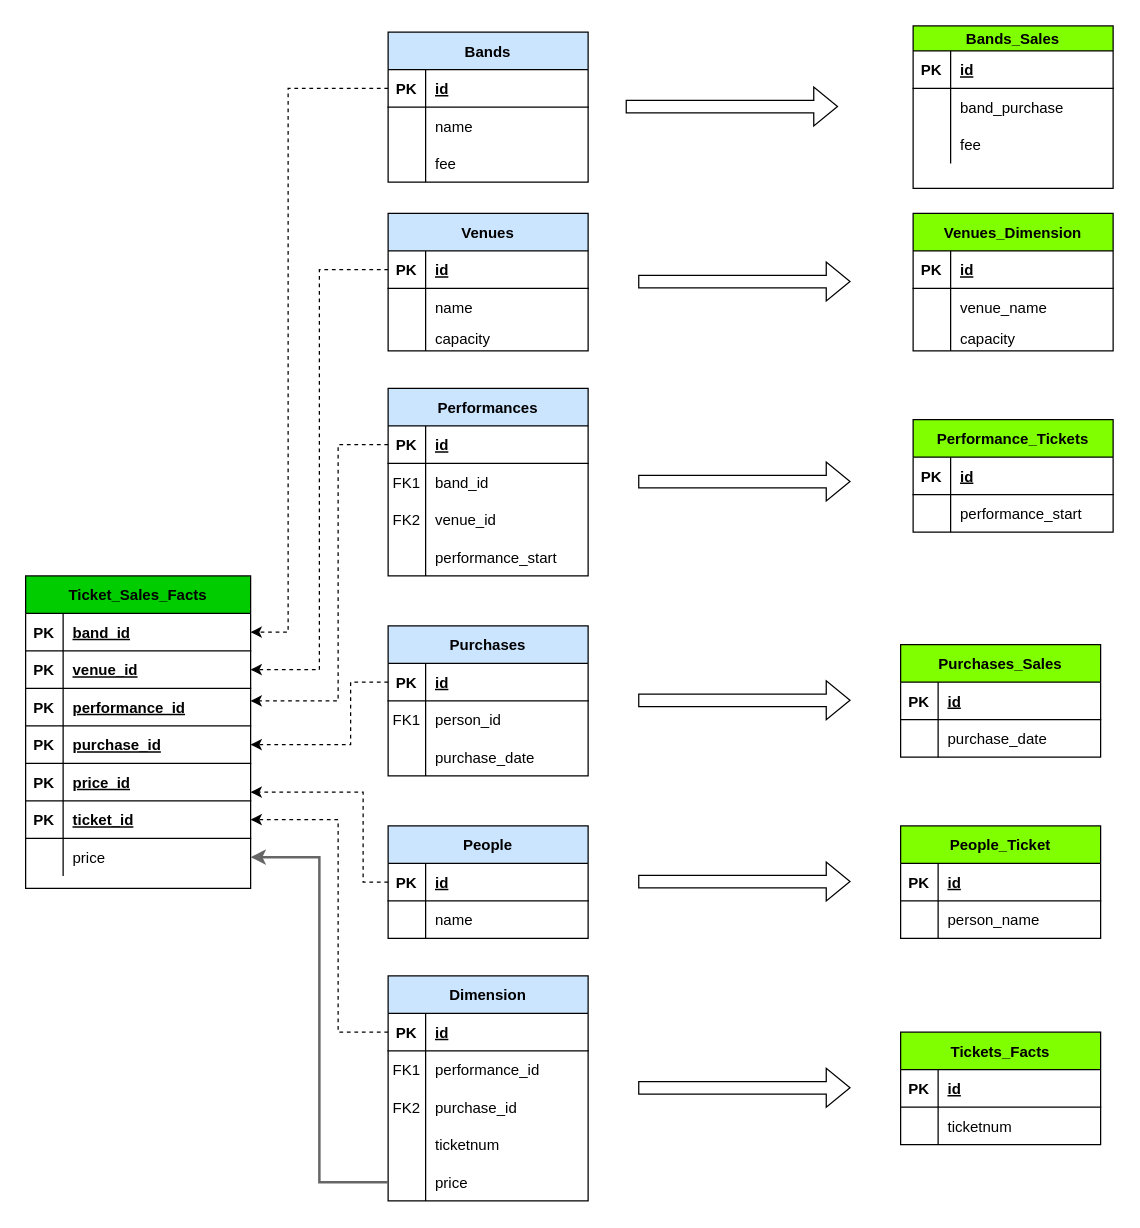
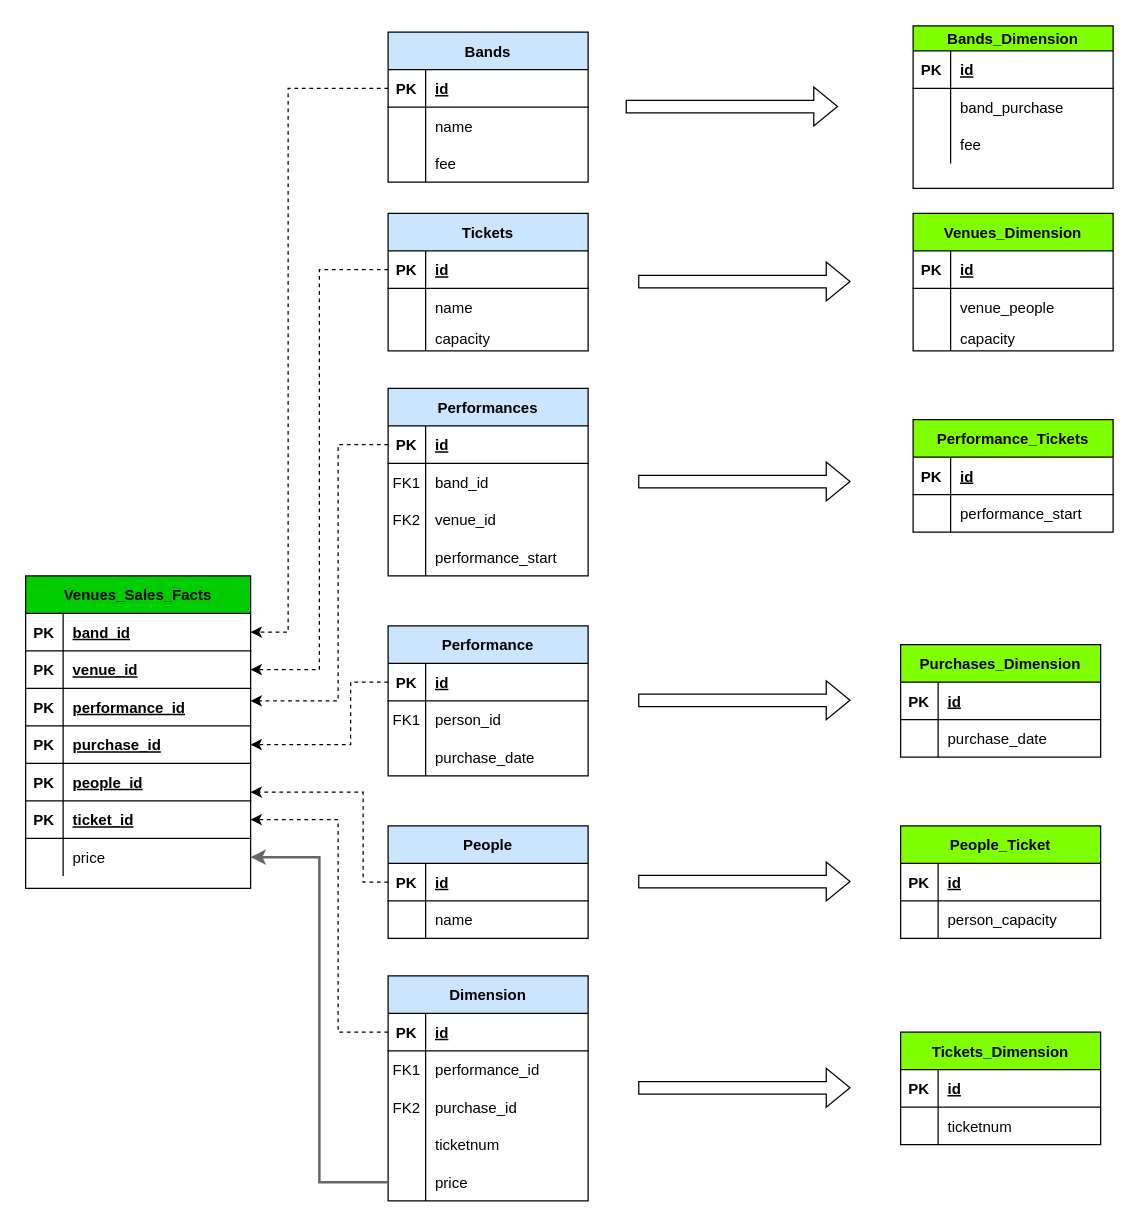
node "Bands_Sales": label "Bands_Sales" -> "Bands_Dimension"
node "Venues": label "Venues" -> "Tickets"
node "venue_name": label "venue_name" -> "venue_people"
node "Ticket_Sales_Facts": label "Ticket_Sales_Facts" -> "Venues_Sales_Facts"
node "Purchases": label "Purchases" -> "Performance"
node "Purchases_Sales": label "Purchases_Sales" -> "Purchases_Dimension"
node "price_id": label "price_id" -> "people_id"
node "person_name": label "person_name" -> "person_capacity"
node "Tickets_Facts": label "Tickets_Facts" -> "Tickets_Dimension"
